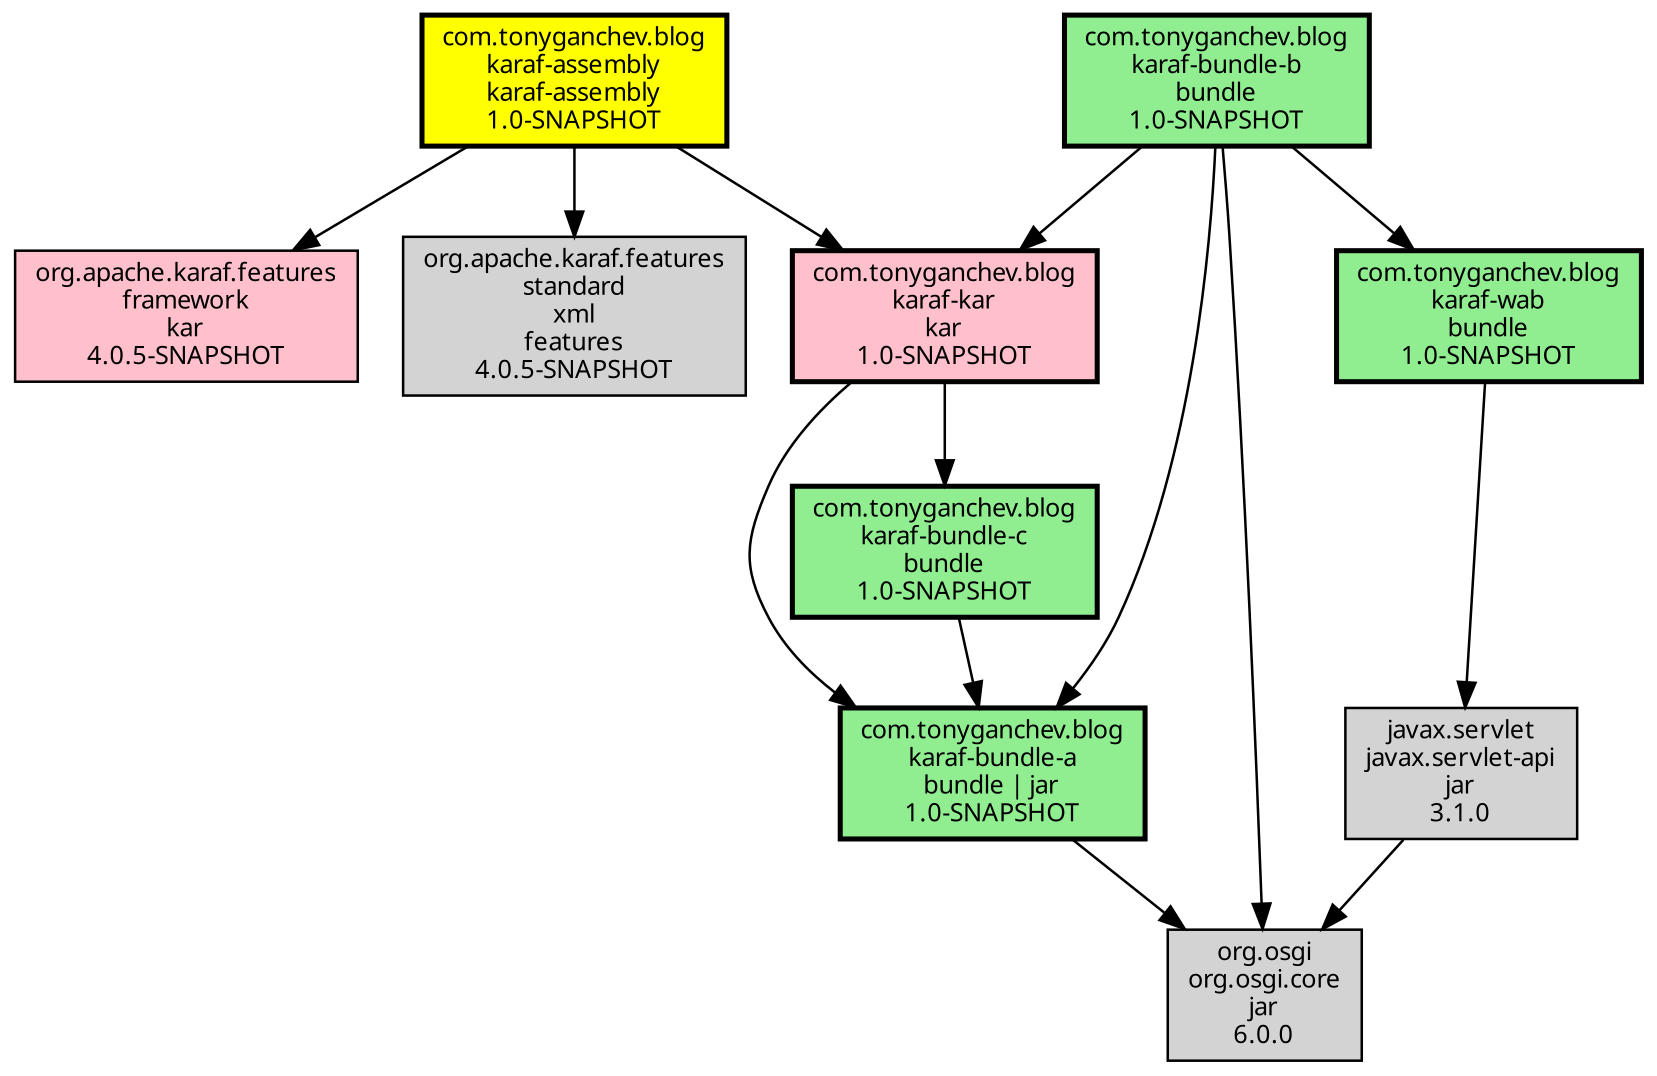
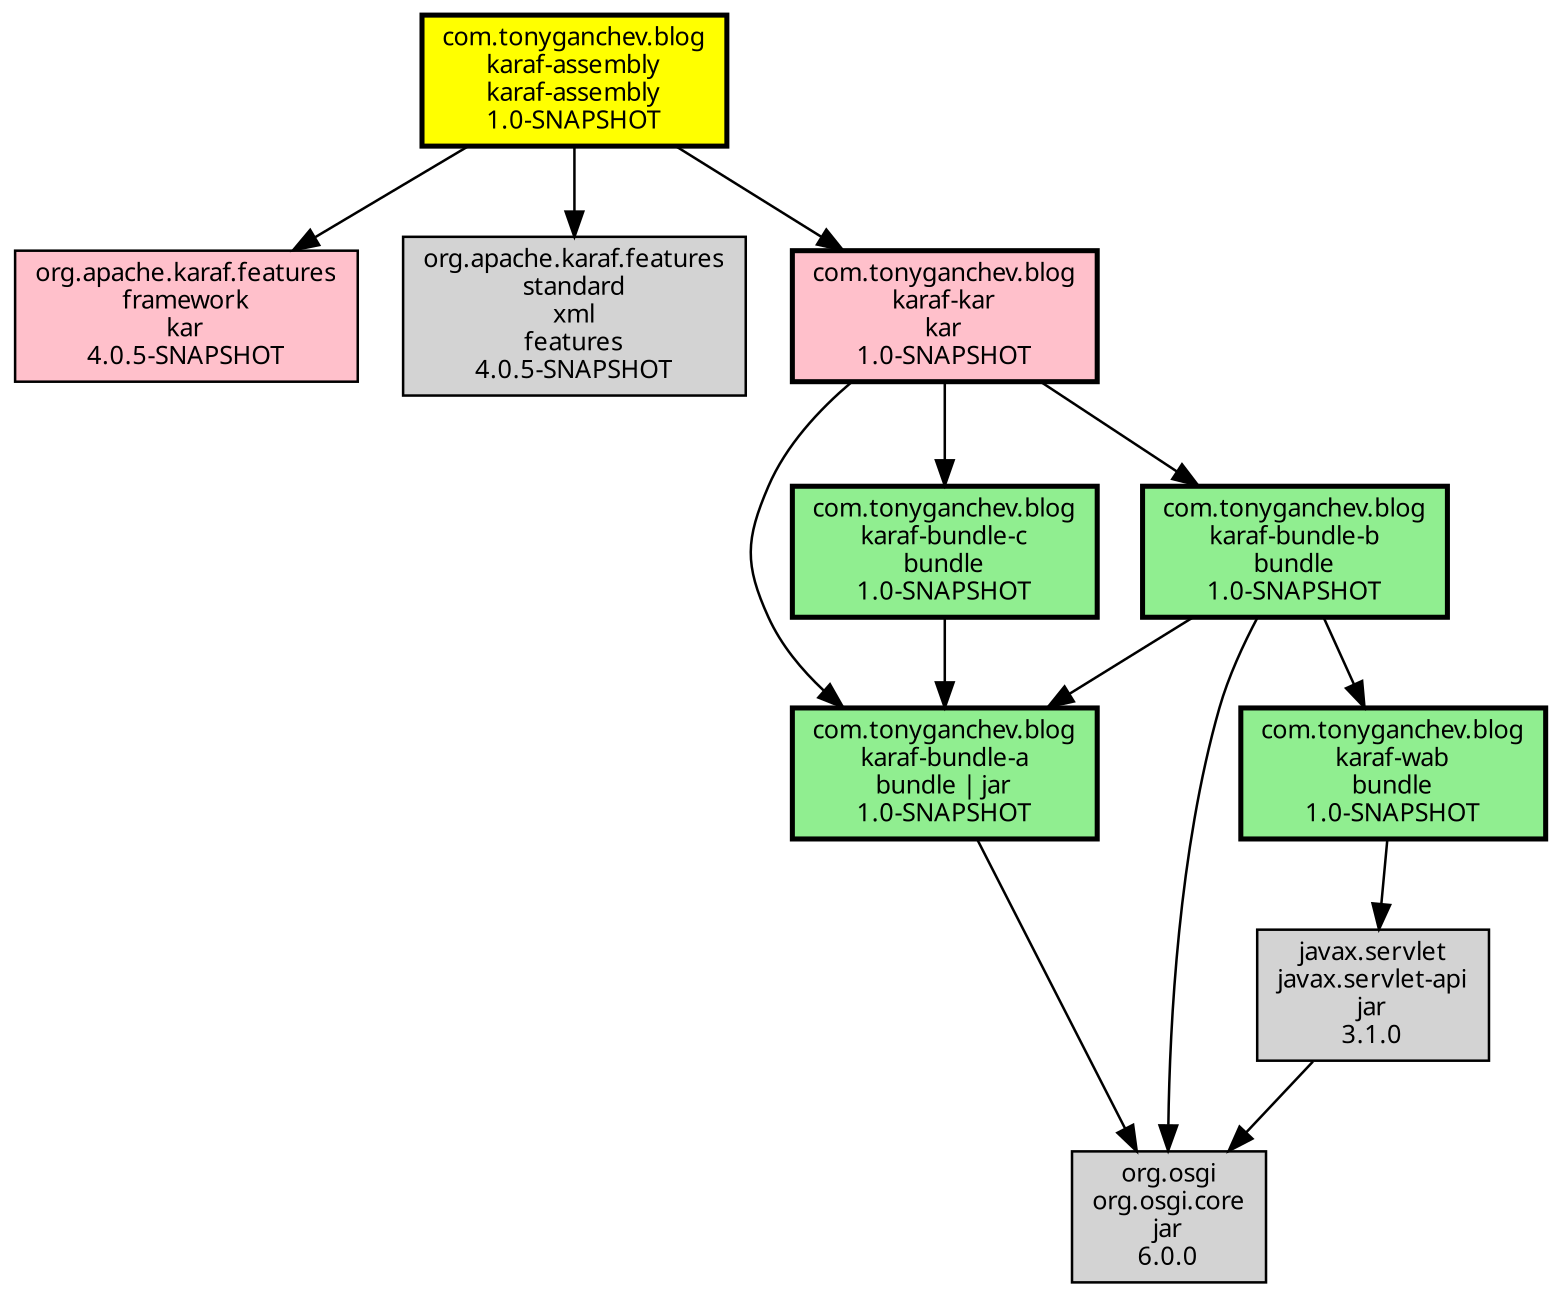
edge "com.tonyganchev.blog karaf-bundle-b bundle 1.0-SNAPSHOT" -> "com.tonyganchev.blog karaf-kar kar 1.0-SNAPSHOT": reversed
